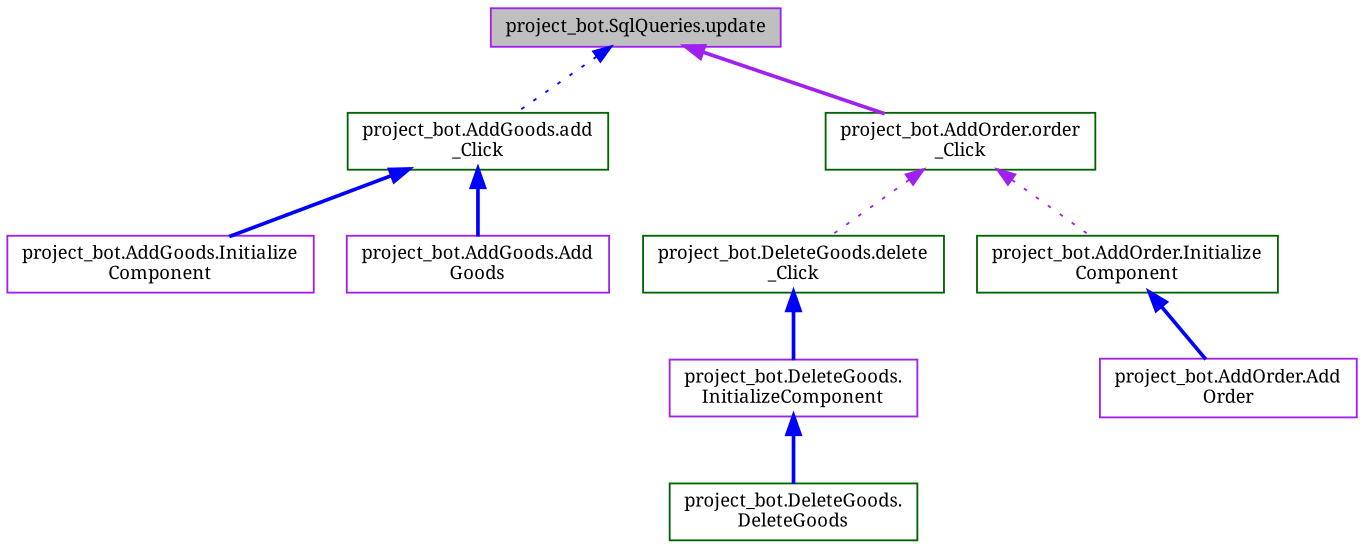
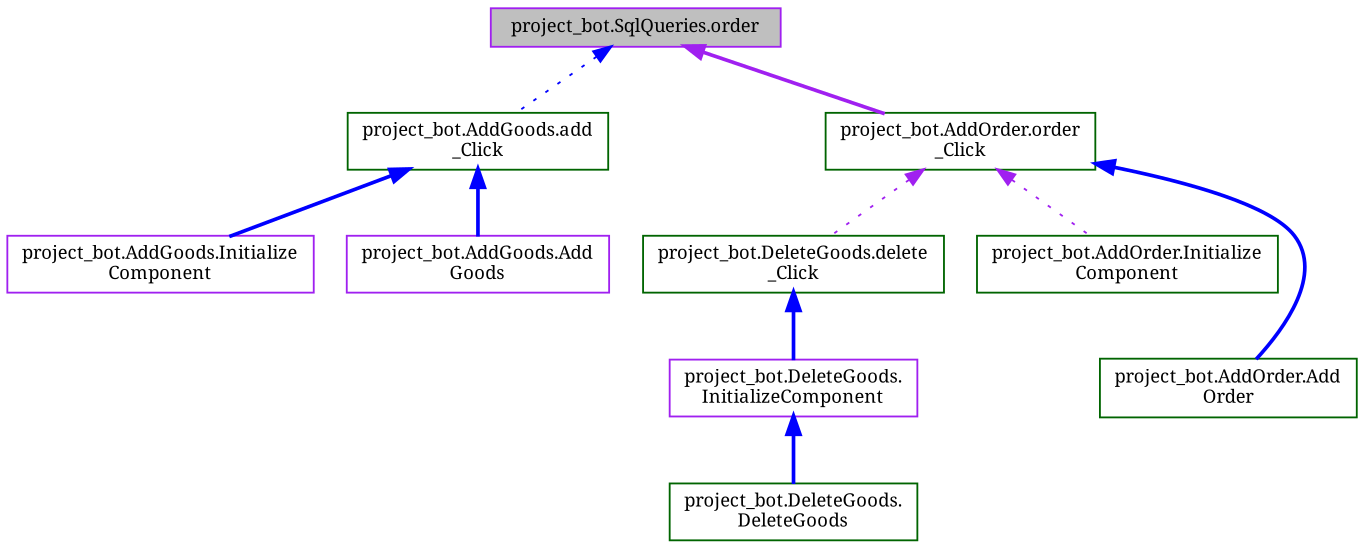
node "project_bot.SqlQueries.update": label "project_bot.SqlQueries.update" -> "project_bot.SqlQueries.order"
edge "project_bot.AddOrder.Add Order" -> "project_bot.AddOrder.Initialize Component": now "project_bot.AddOrder.Add Order" -> "project_bot.AddOrder.order _Click"
node "project_bot.AddOrder.Add Order": color purple -> darkgreen
